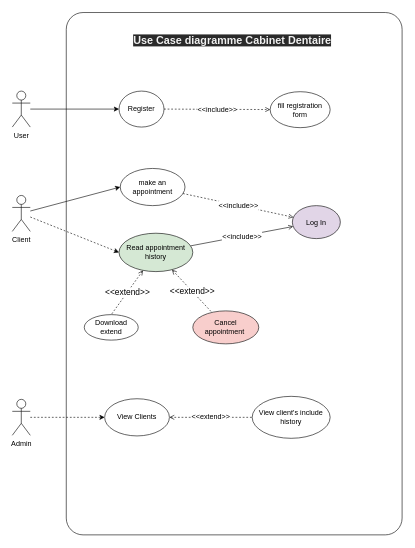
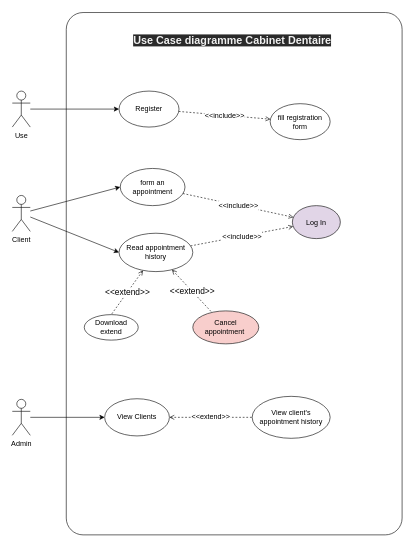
node "Register": size 45x36 -> 60x36
node "fill registration form": moved (300, 110) -> (300, 122)
node "User": label "User" -> "Use"
node "make an appointment": label "make an appointment" -> "form an appointment"
edge "Client" -> "Read appointment history": style dashed -> solid
edge "Read appointment history" -> "Log In": style solid -> dashed
node "Read appointment history": fillcolor #d5e8d4 -> #ffffff
edge "Admin" -> "View Clients": style dashed -> solid
node "View client's include history": label "View client's include history" -> "View client's appointment history"
